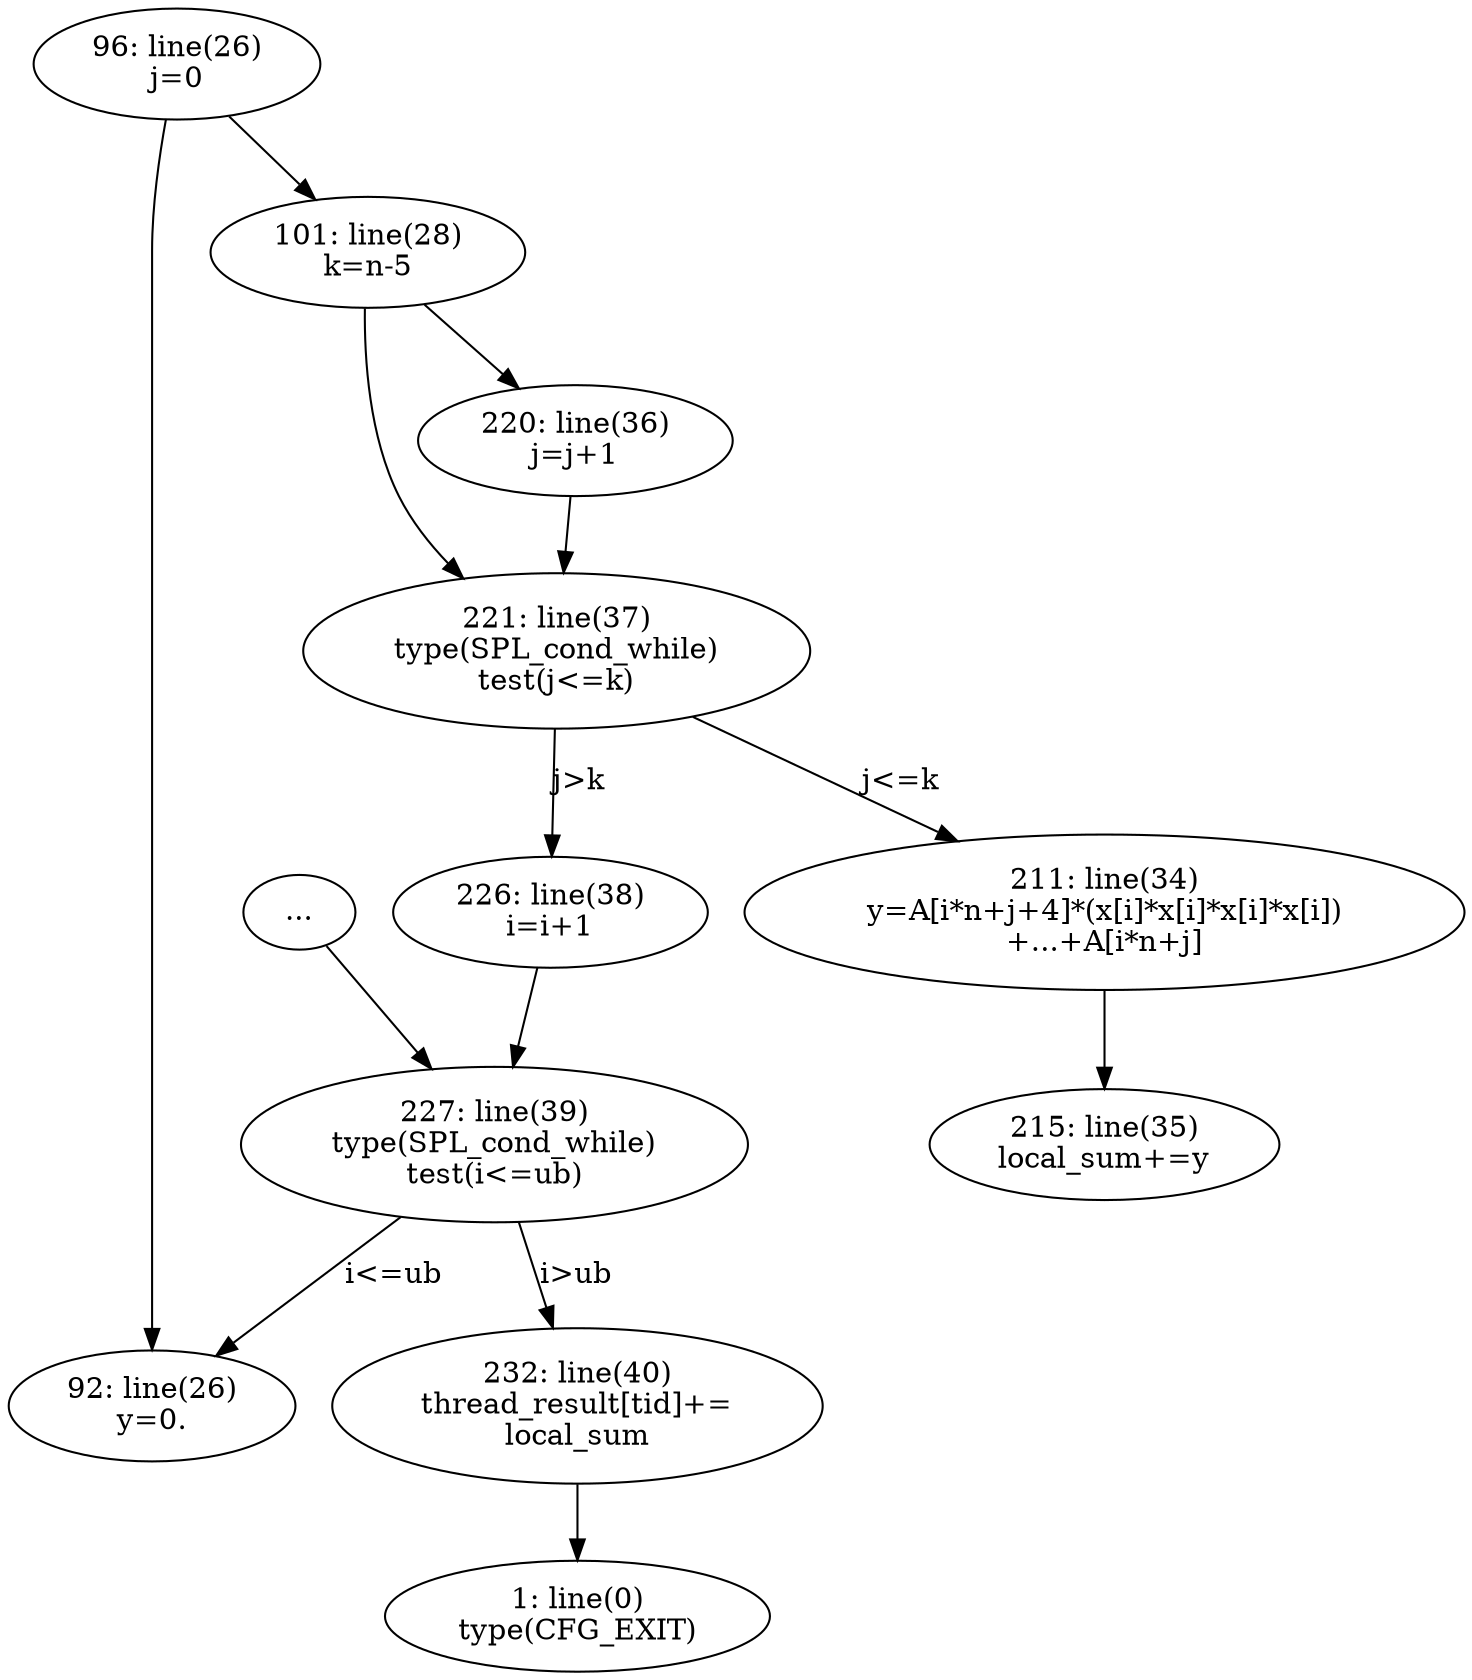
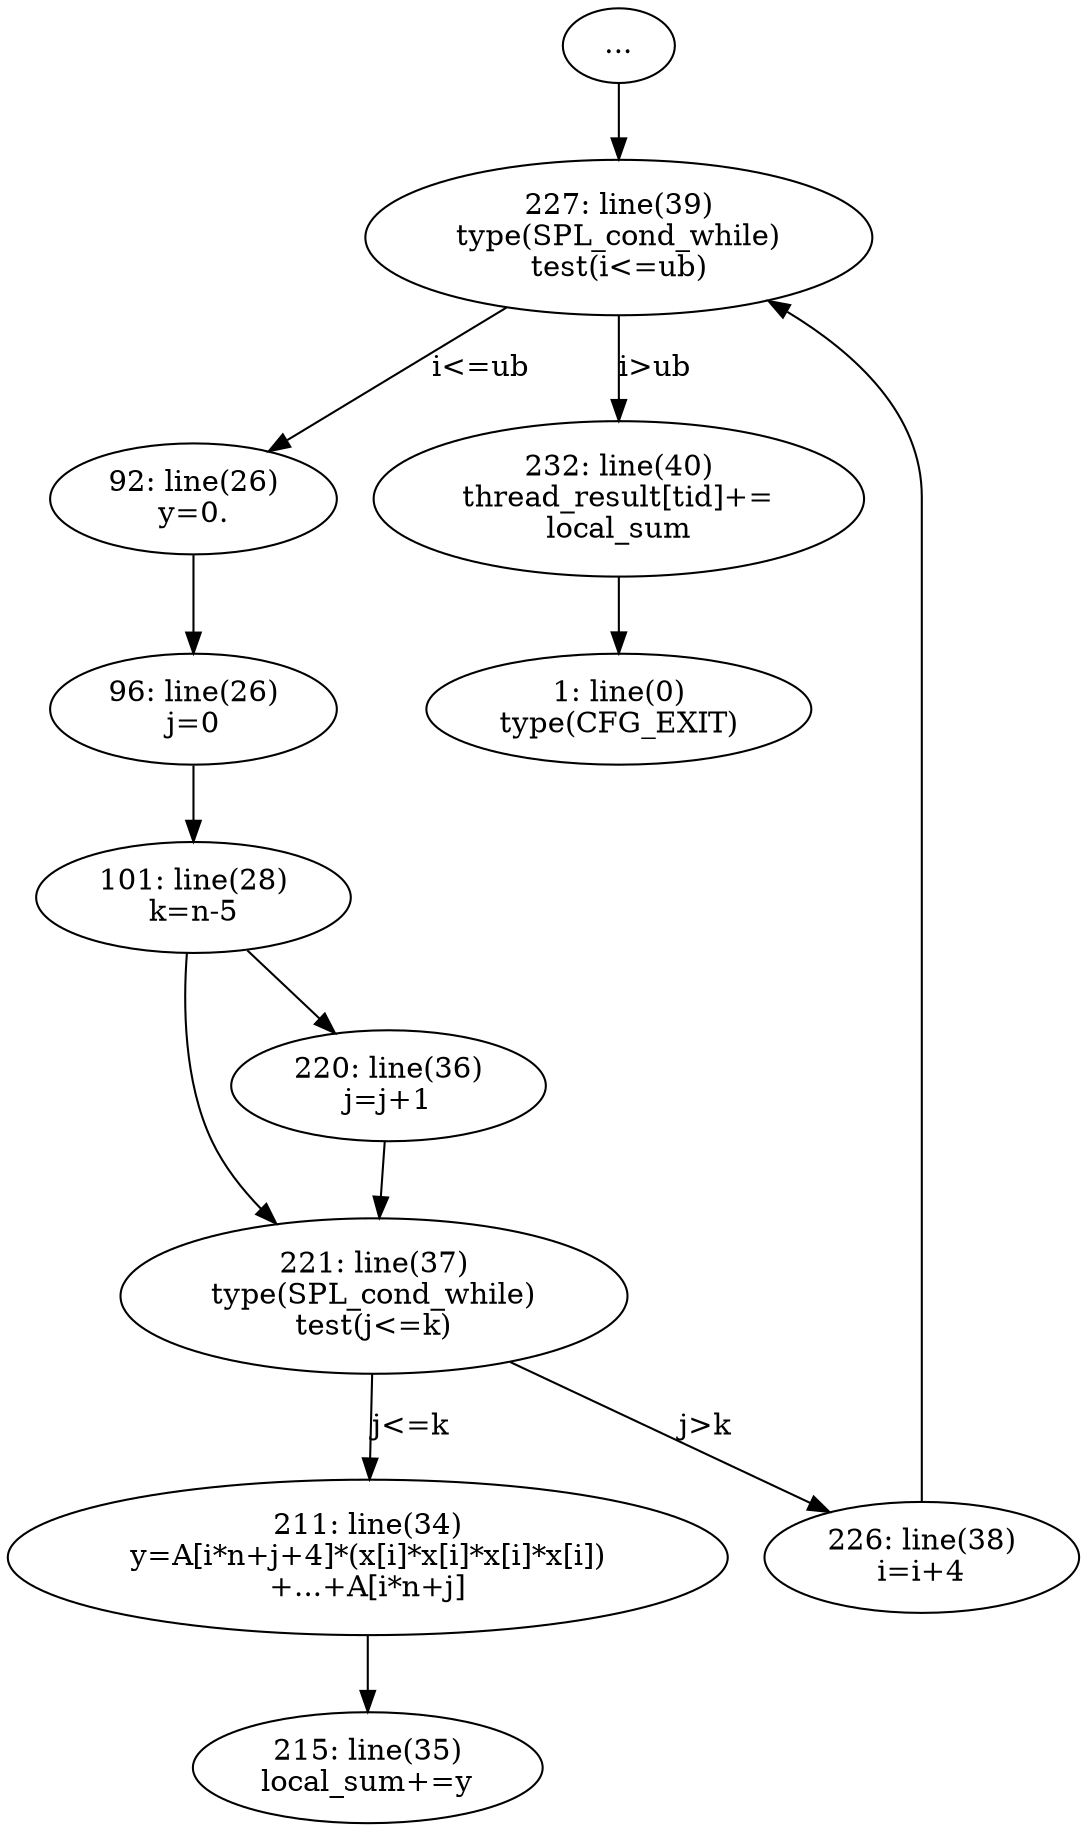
edge "96: line(26) j=0" -> "92: line(26) y=0.": reversed
node "226: line(38) i=i+1": label "226: line(38) i=i+1" -> "226: line(38) i=i+4"
